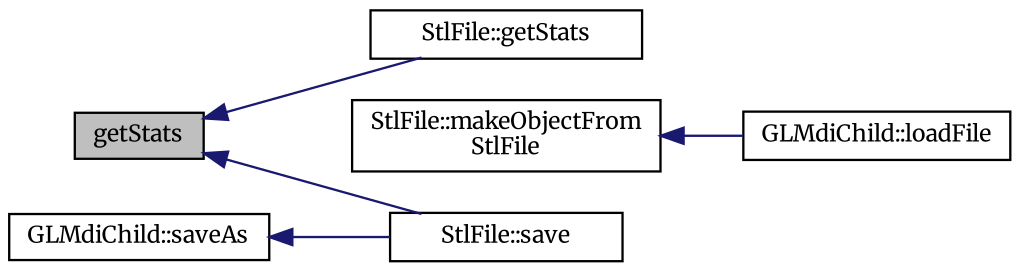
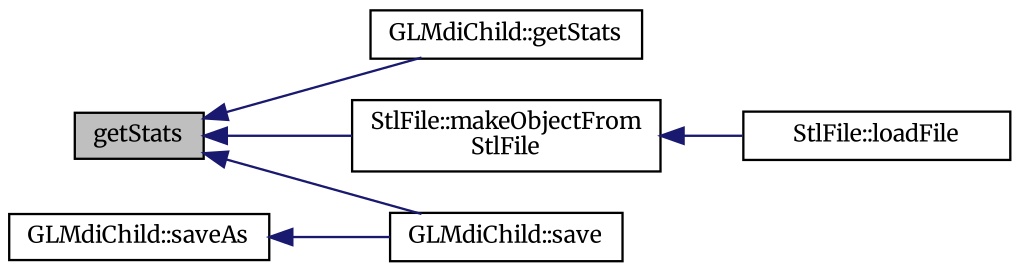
node "StlFile::getStats": label "StlFile::getStats" -> "GLMdiChild::getStats"
edge "StlFile::makeObjectFrom StlFile" -> "getStats": added
node "GLMdiChild::loadFile": label "GLMdiChild::loadFile" -> "StlFile::loadFile"
node "StlFile::save": label "StlFile::save" -> "GLMdiChild::save"
